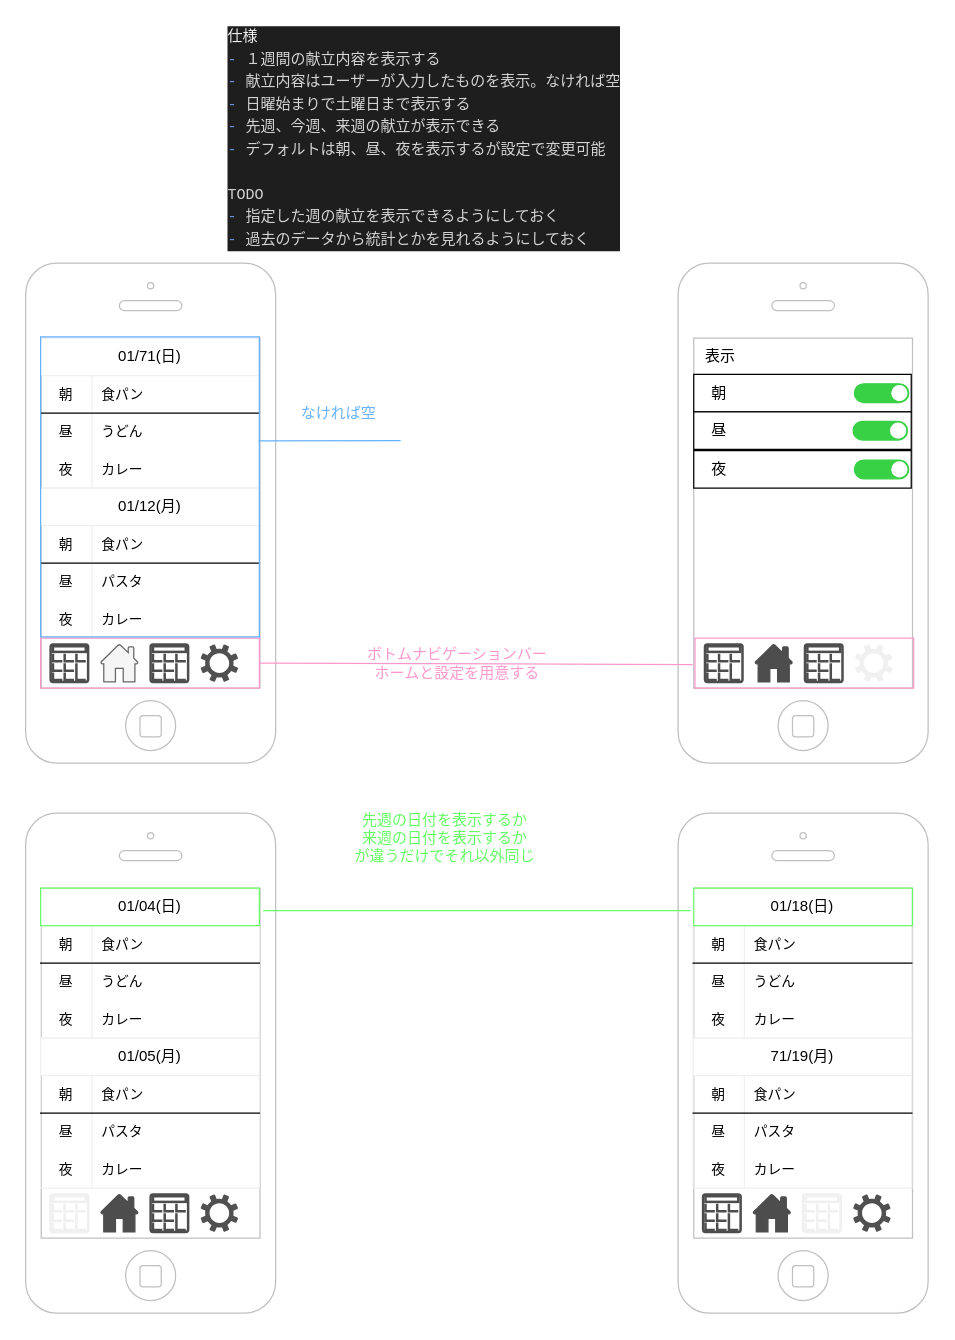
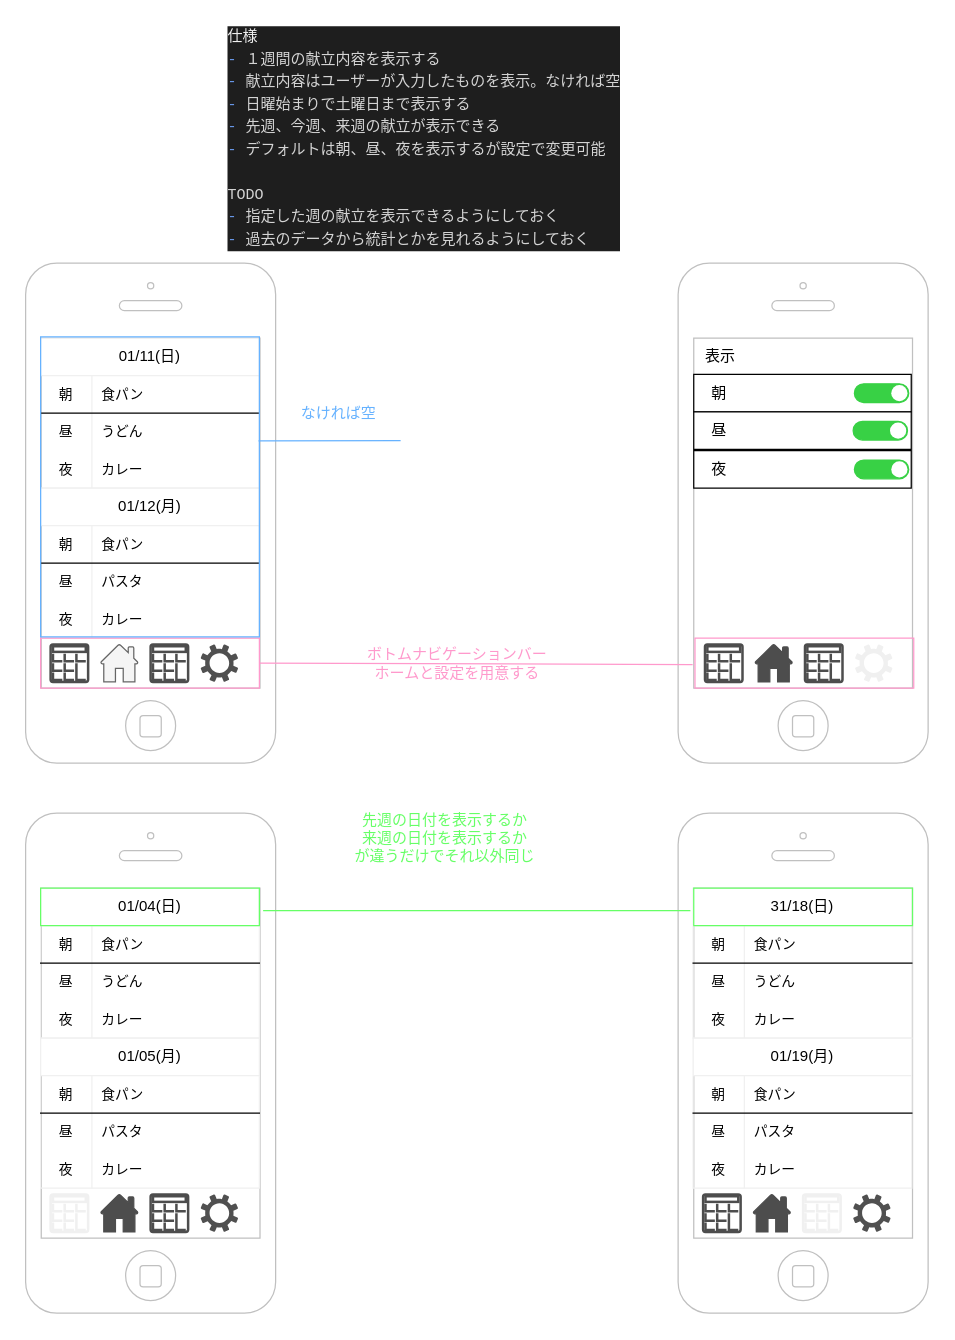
node "01/71(日)": label "01/71(日)" -> "01/11(日)"
node "01/18(日)": label "01/18(日)" -> "31/18(日)"
node "71/19(月)": label "71/19(月)" -> "01/19(月)"
